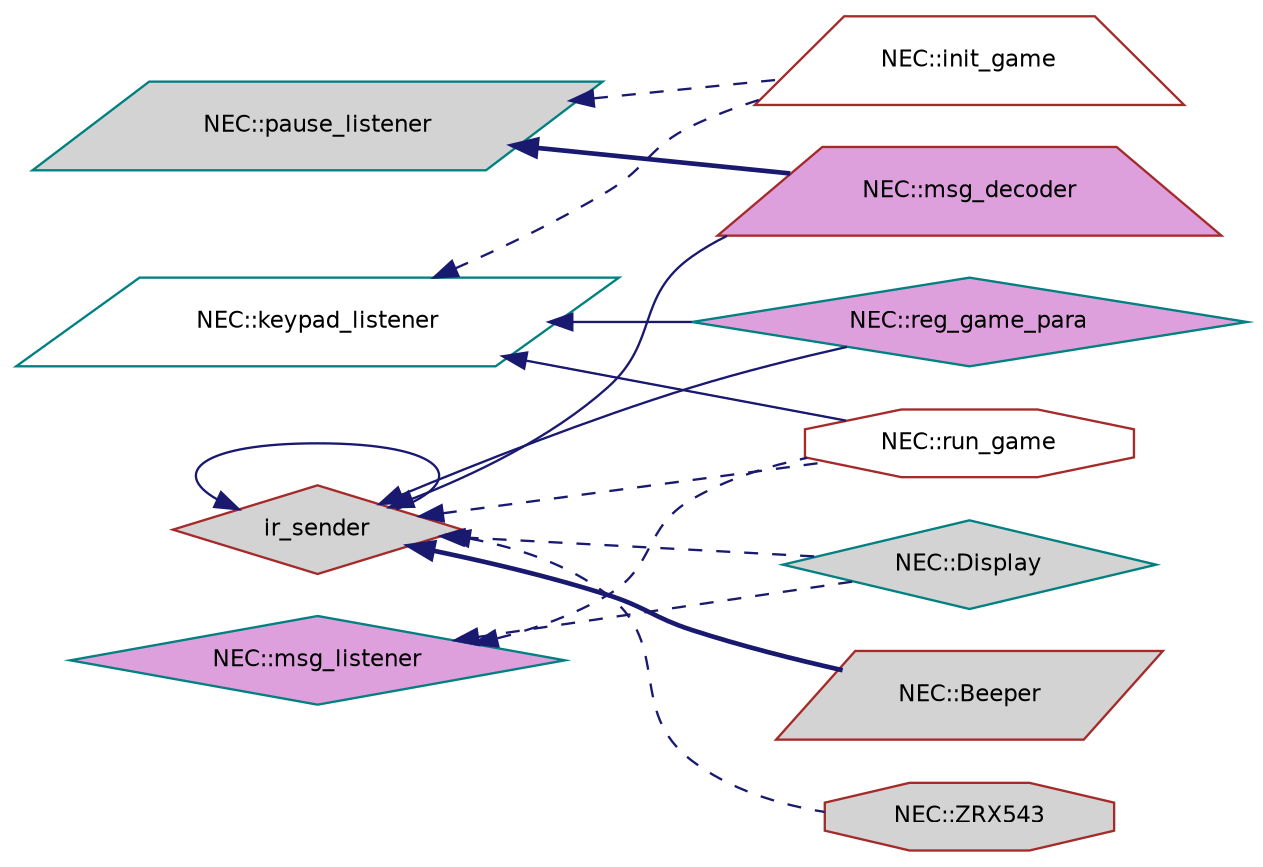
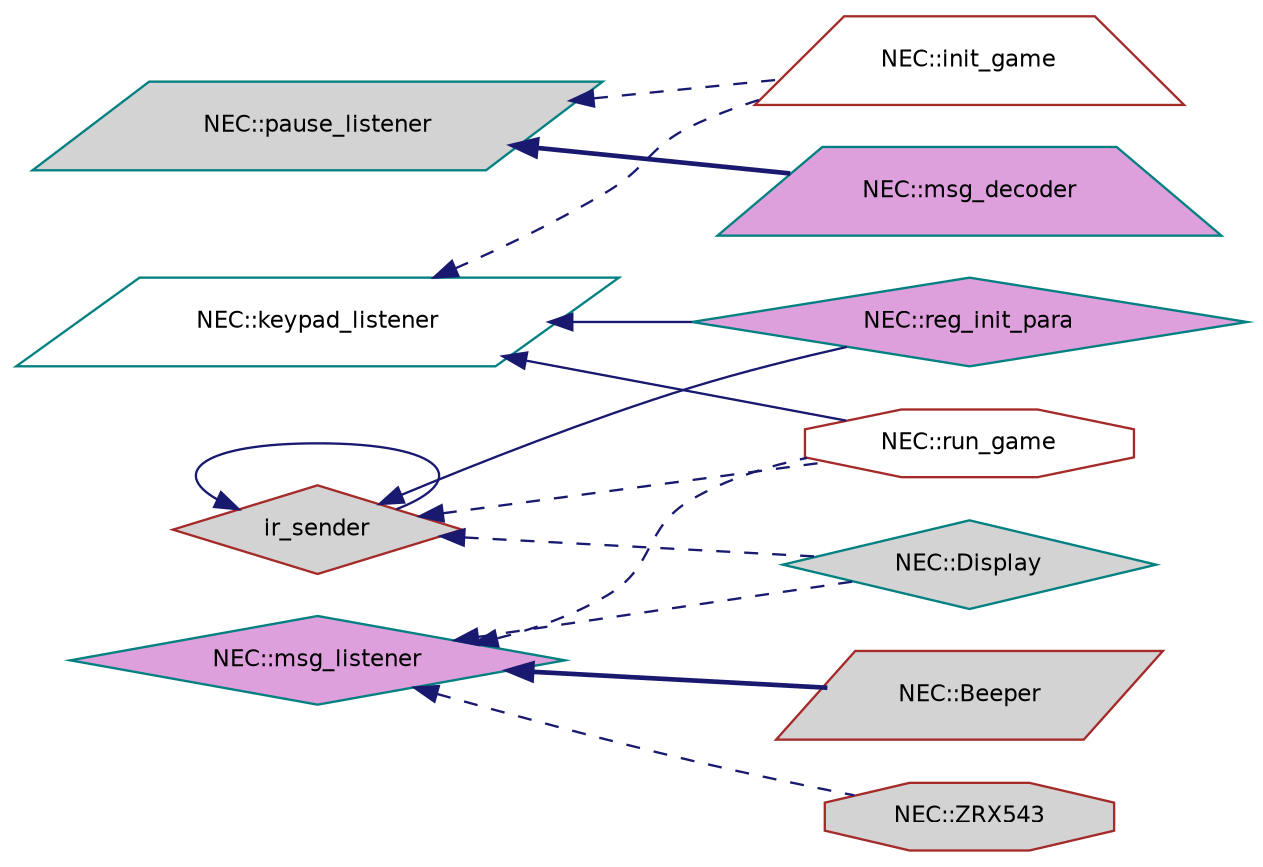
node "NEC::msg_decoder": color brown -> teal
node "NEC::reg_game_para": label "NEC::reg_game_para" -> "NEC::reg_init_para"
edge "NEC::msg_decoder" -> "ir_sender": removed
edge "NEC::Beeper" -> "ir_sender": now "NEC::Beeper" -> "NEC::msg_listener"
edge "NEC::ZRX543" -> "ir_sender": now "NEC::ZRX543" -> "NEC::msg_listener"
